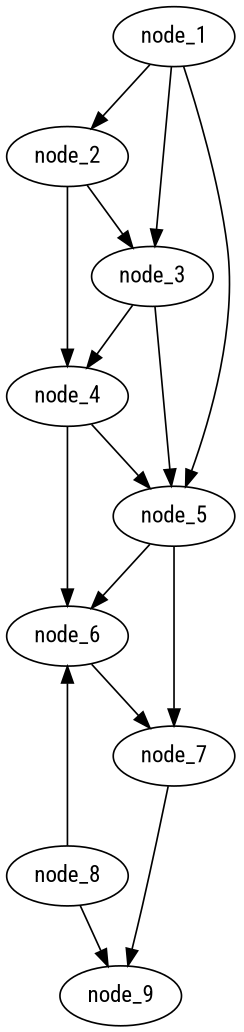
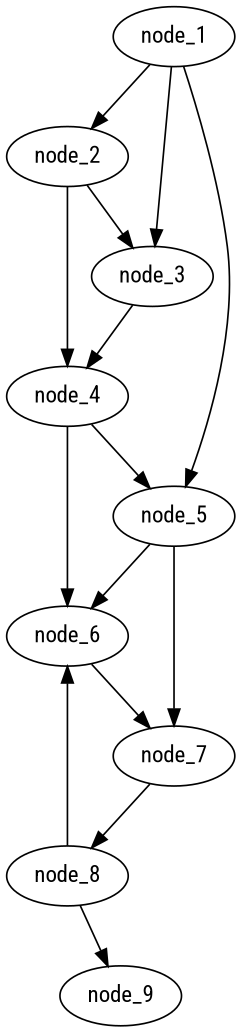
edge "node_3" -> "node_5": removed
edge "node_7" -> "node_9": now "node_7" -> "node_8"
